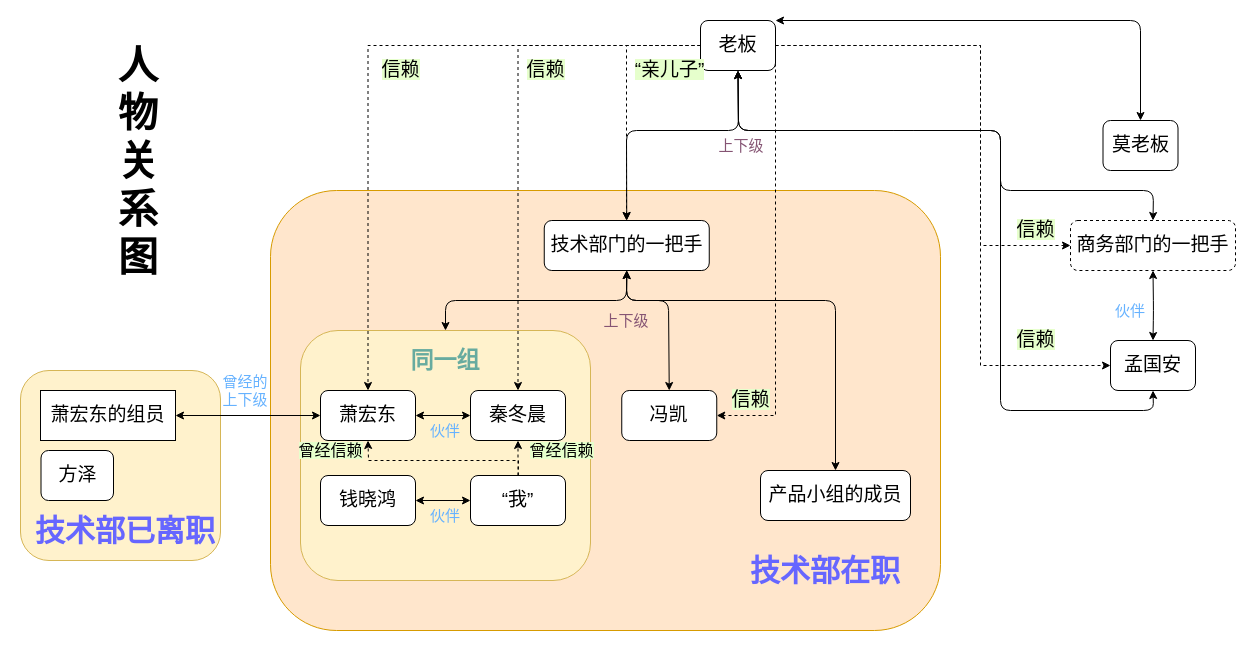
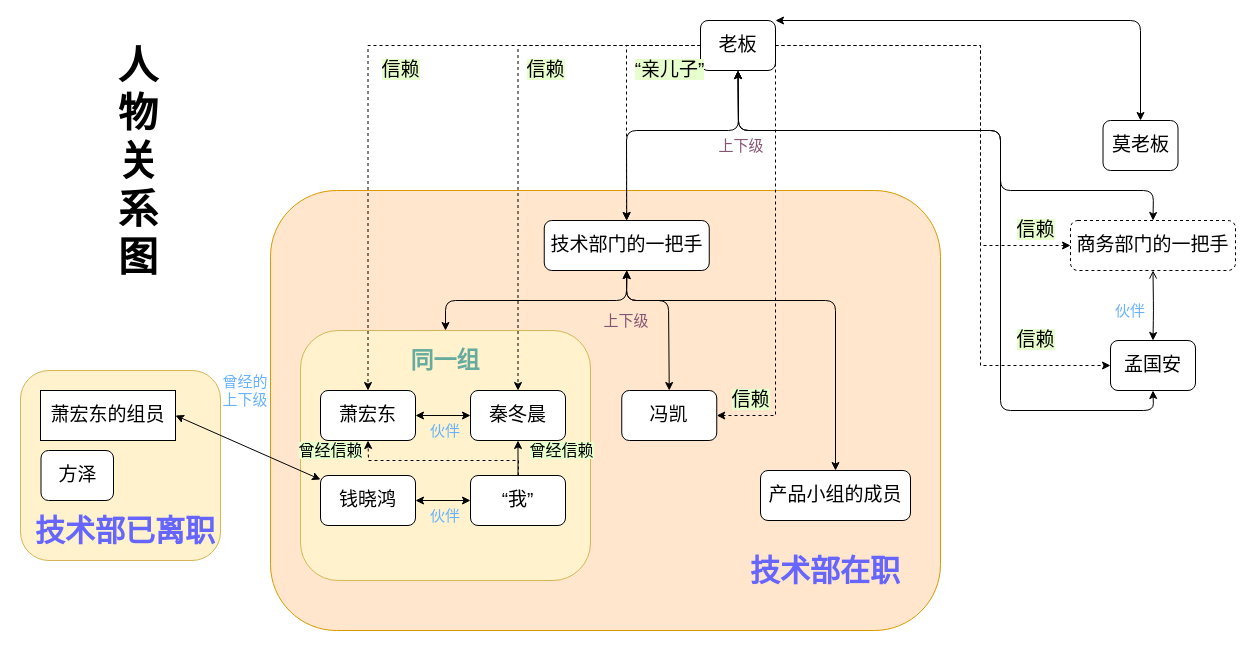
edge "商务部门的一把手" -- "孟国安": arrowhead classic -> open
edge "萧宏东的组员" -- "萧宏东": now "萧宏东的组员" -- "钱晓鸿"
edge "“我”" -> "秦冬晨": style dashed -> solid
